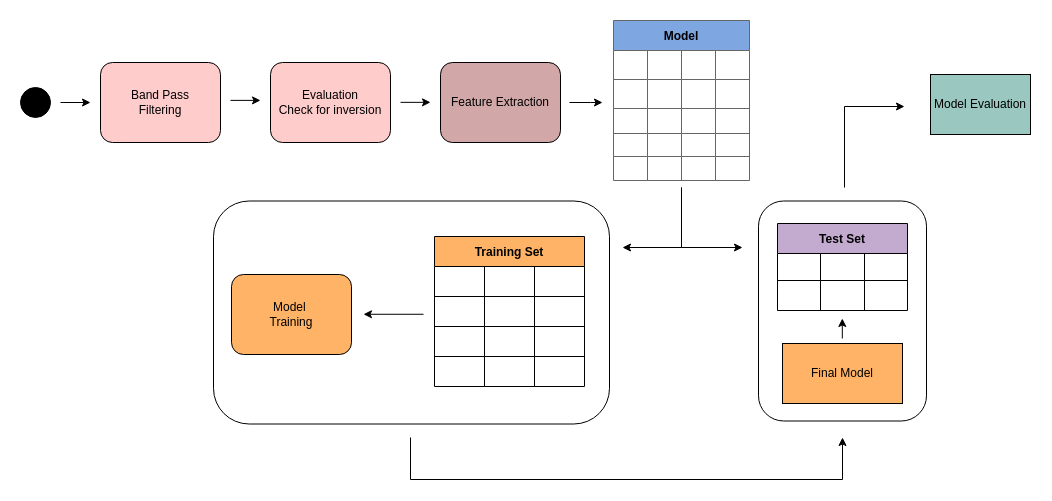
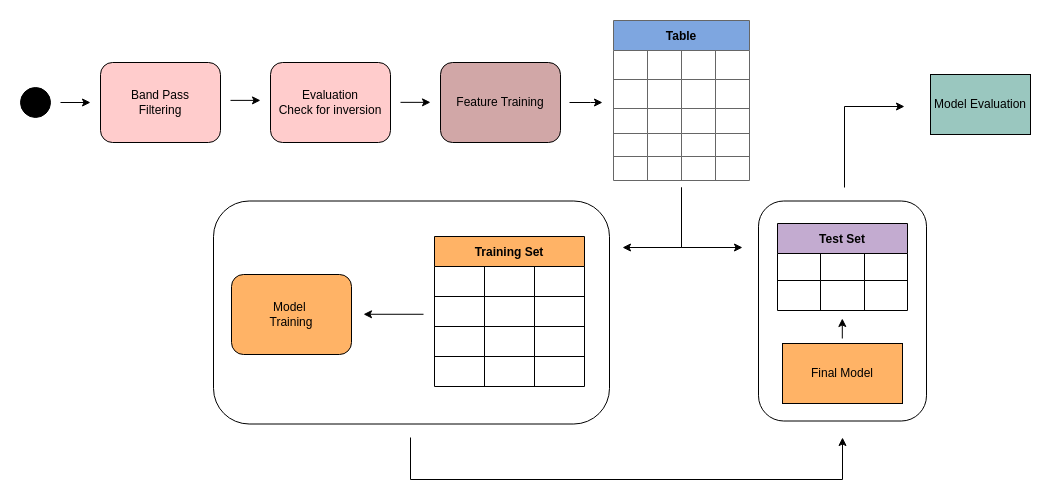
node "Model": label "Model" -> "Table"
node "Feature Extraction": label "Feature Extraction" -> "Feature Training"
